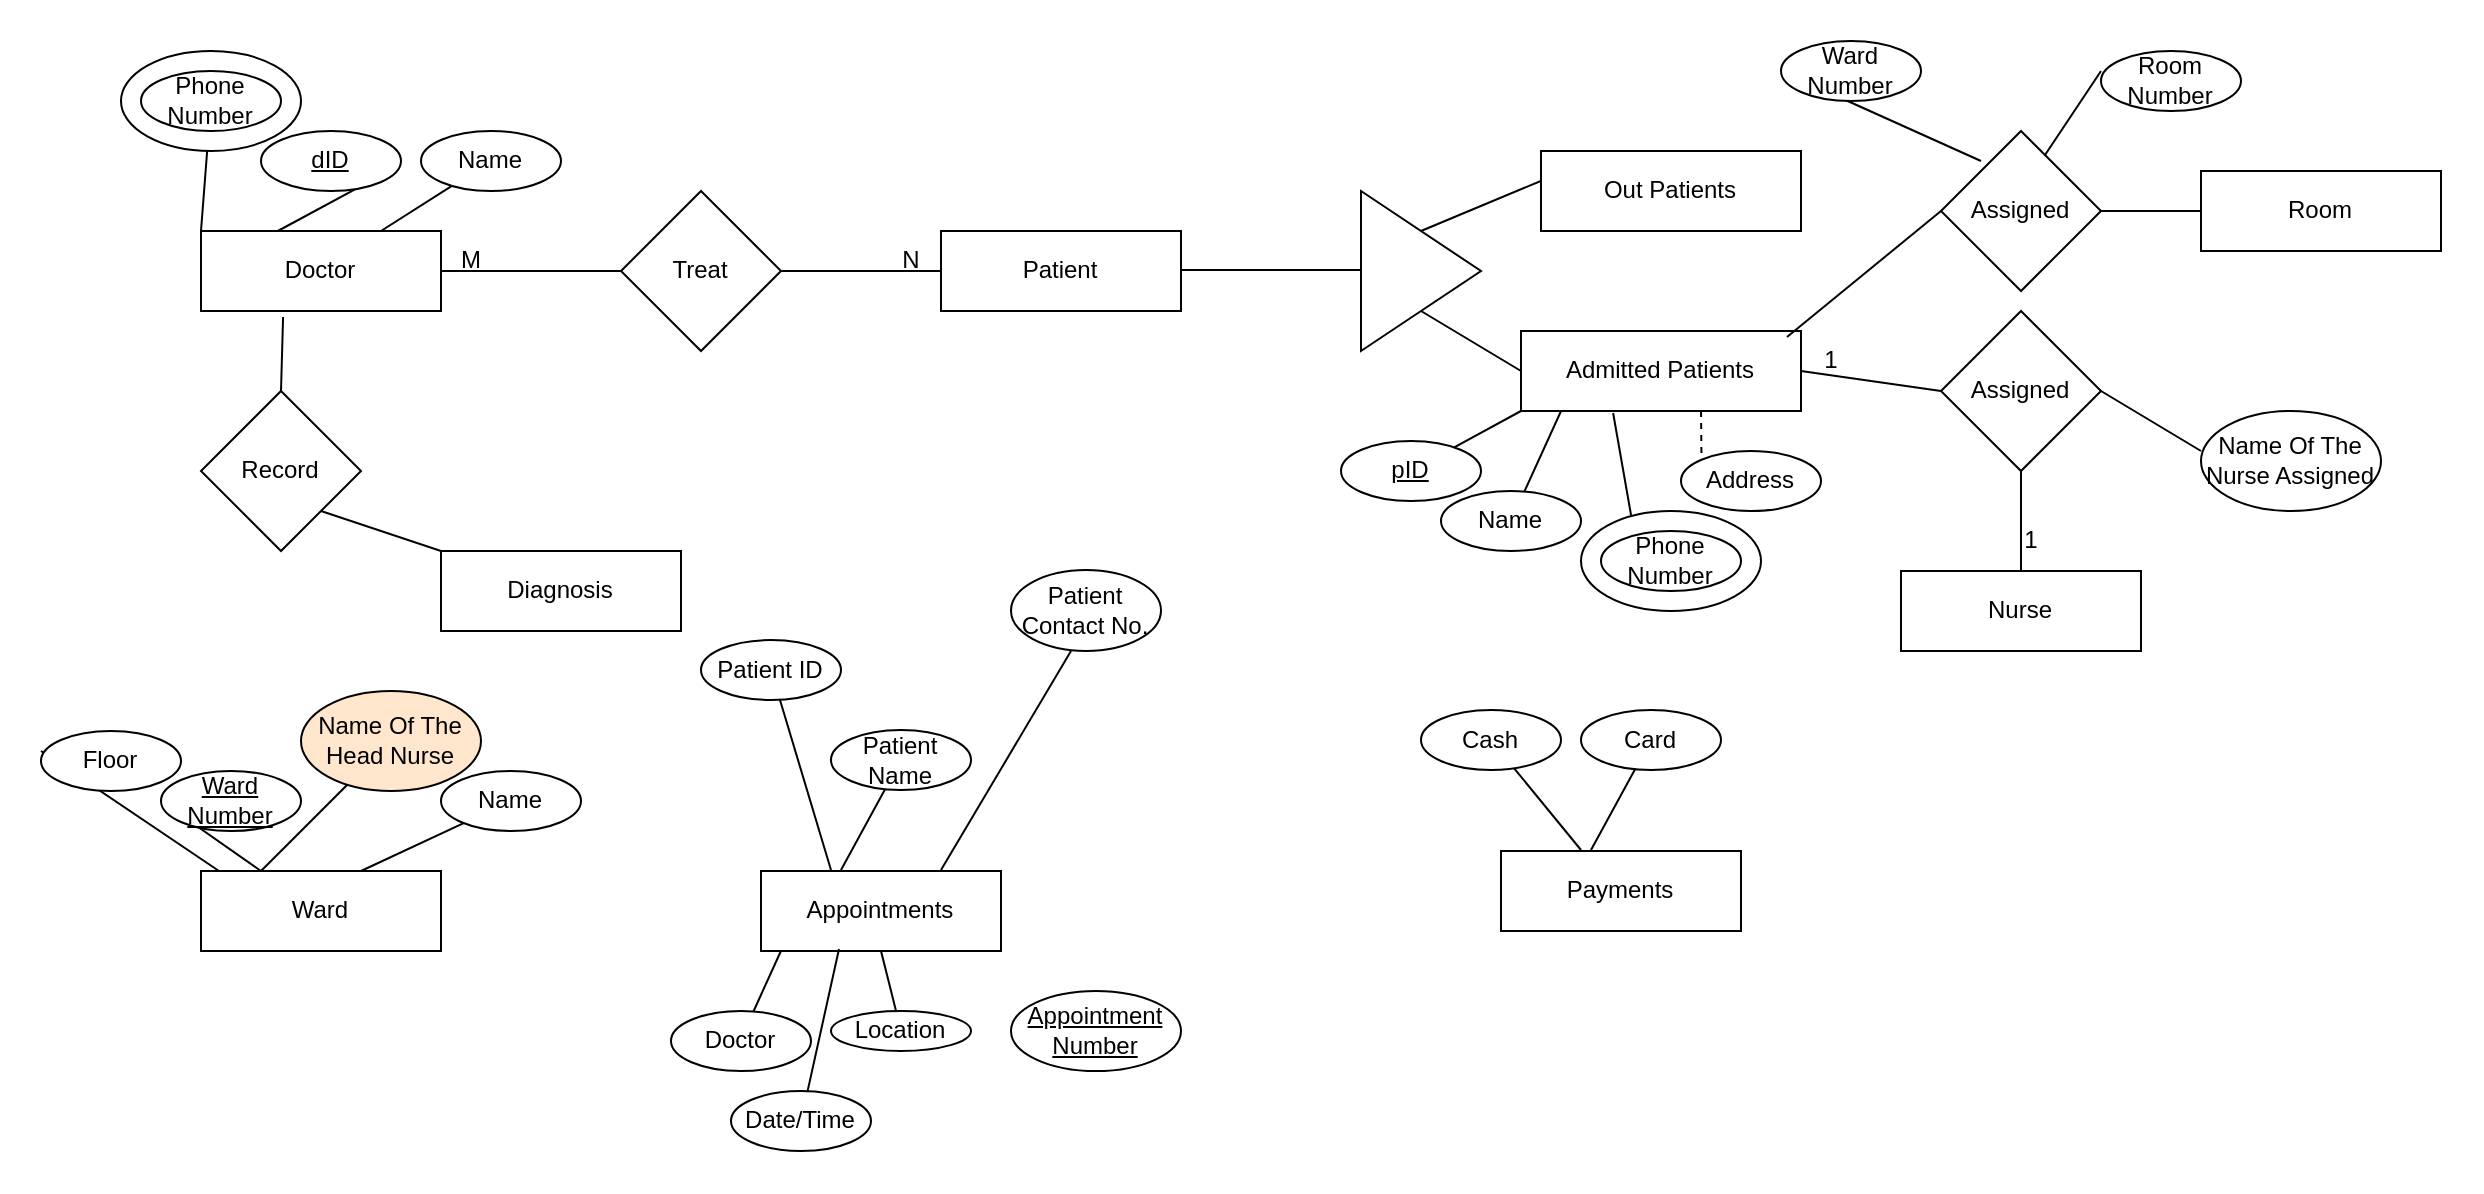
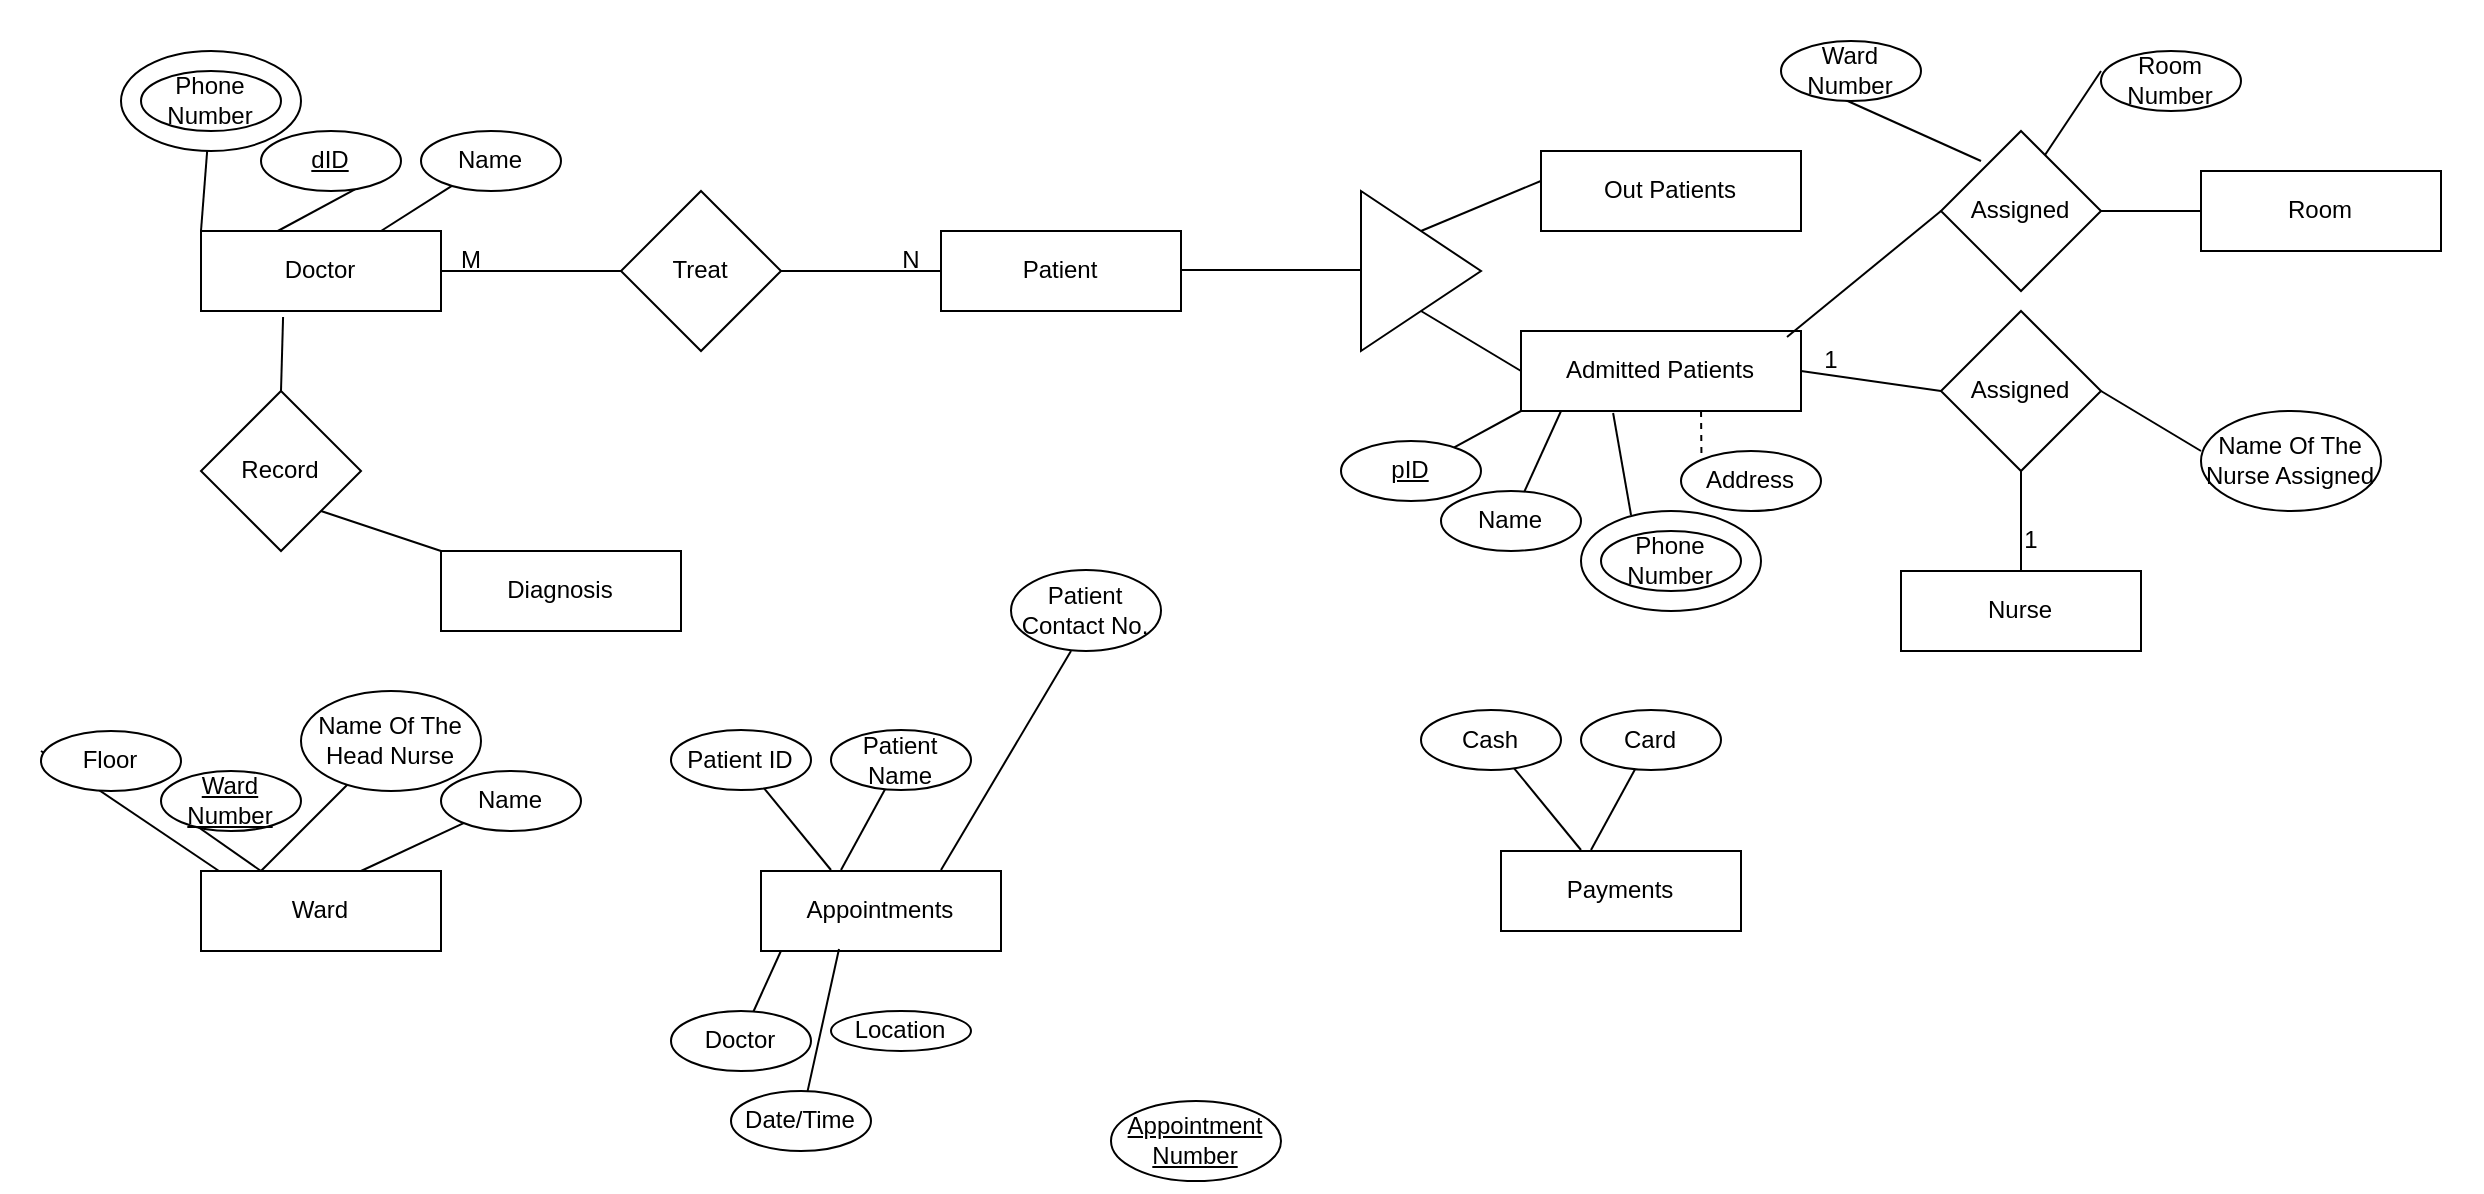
node "Patient ID": moved (771, 670) -> (741, 760)
node "Name Of The Head Nurse": fillcolor #ffe6cc -> #ffffff
edge "Appointments" -- "Location": removed
node "Appointment Number": moved (1096, 1031) -> (1196, 1141)
